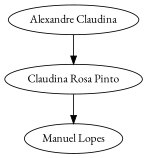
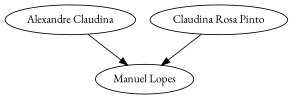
edge "Alexandre Claudina" -> "Claudina Rosa Pinto": now "Alexandre Claudina" -> "Manuel Lopes"
